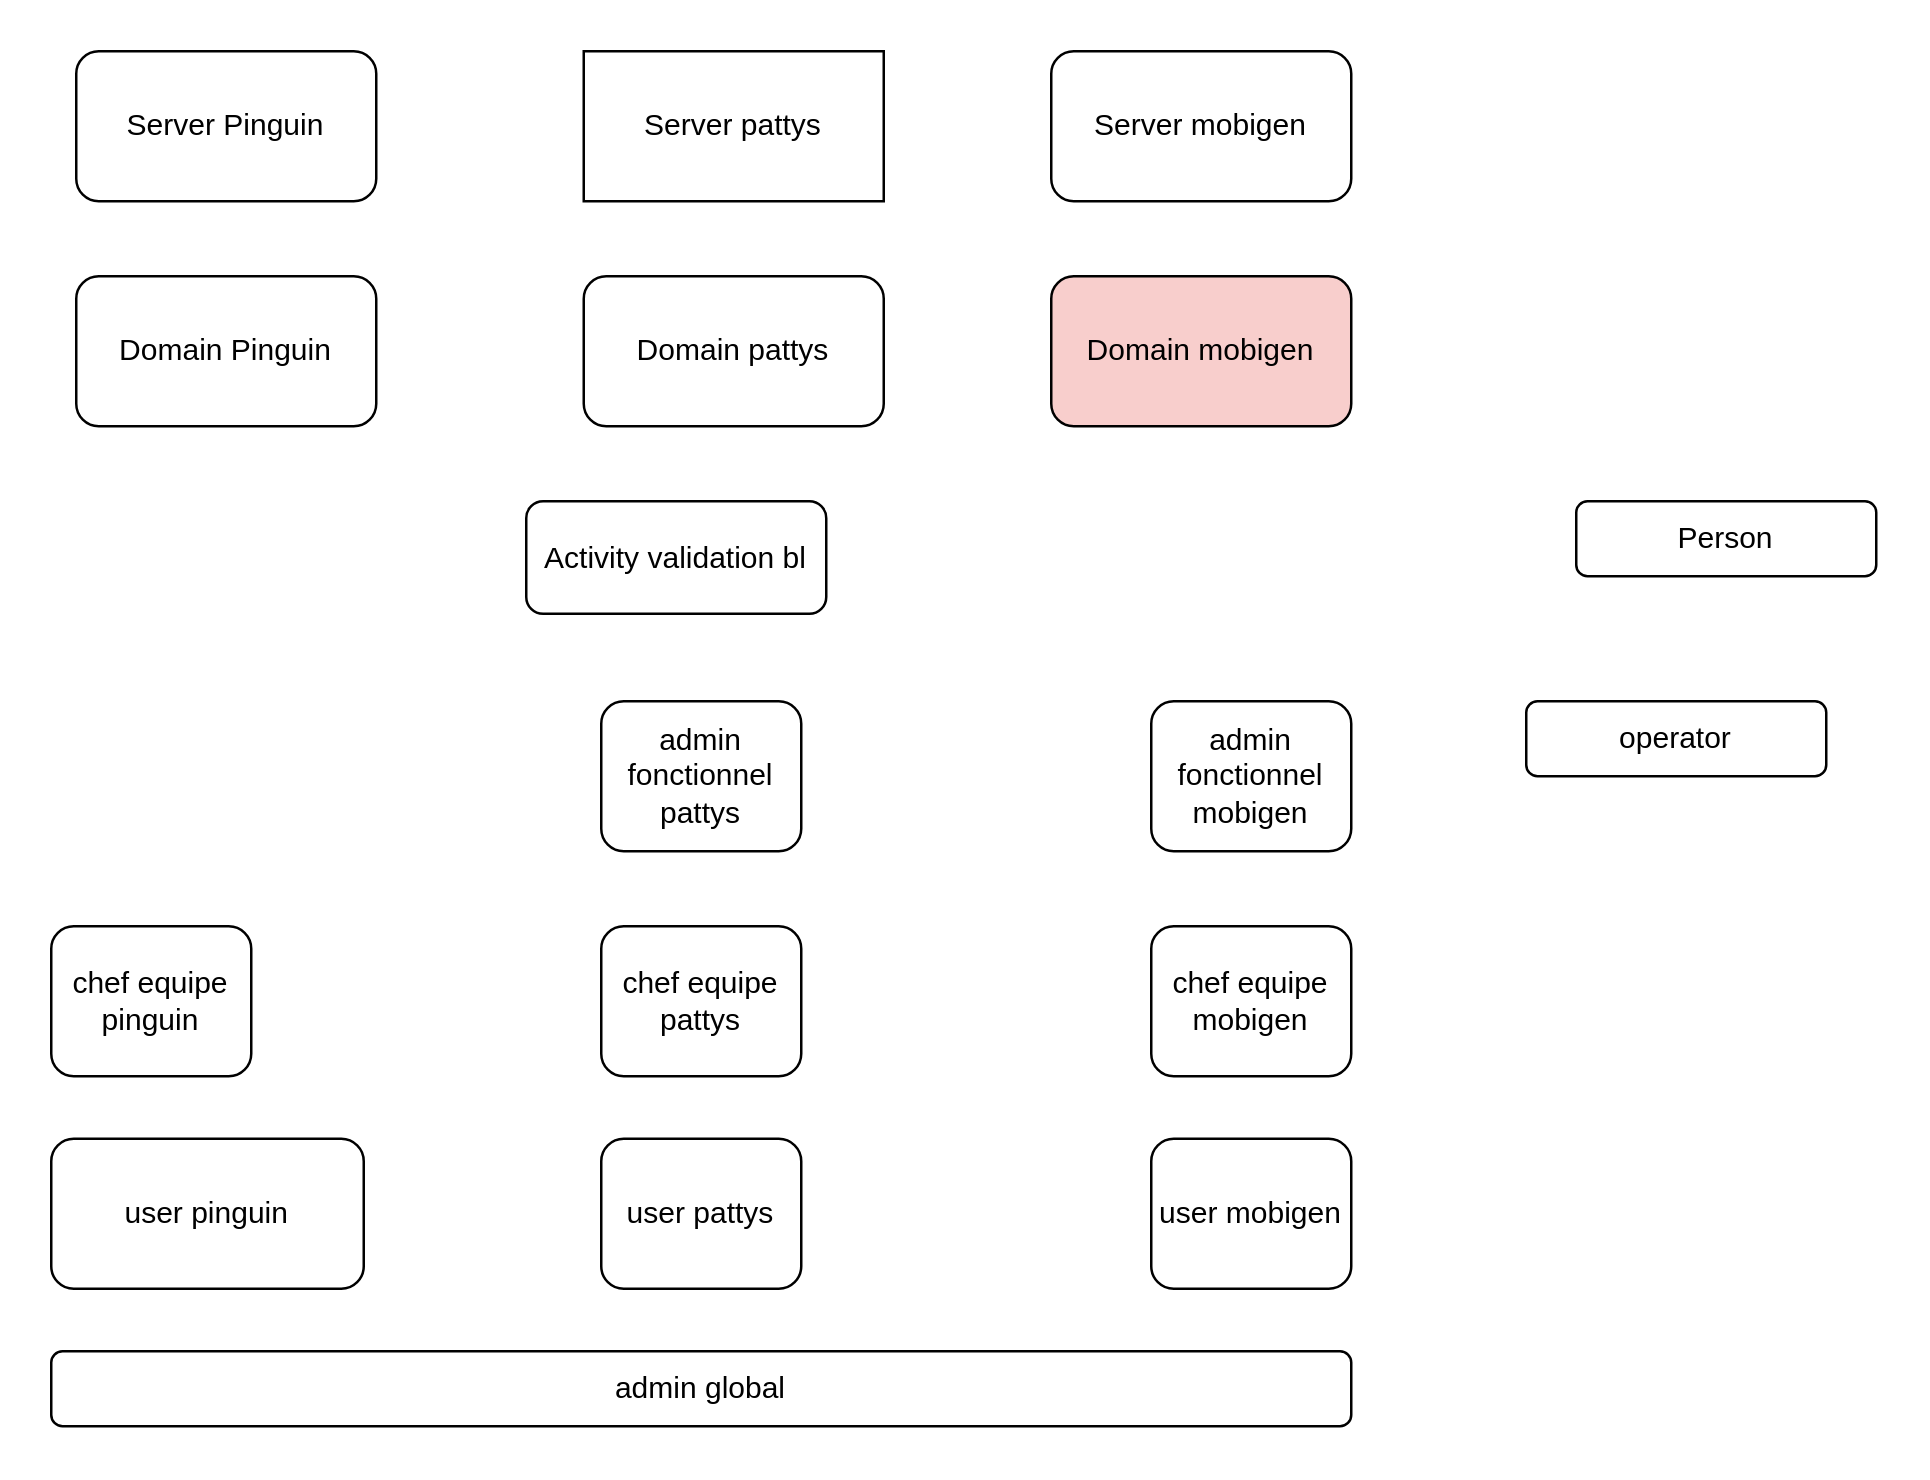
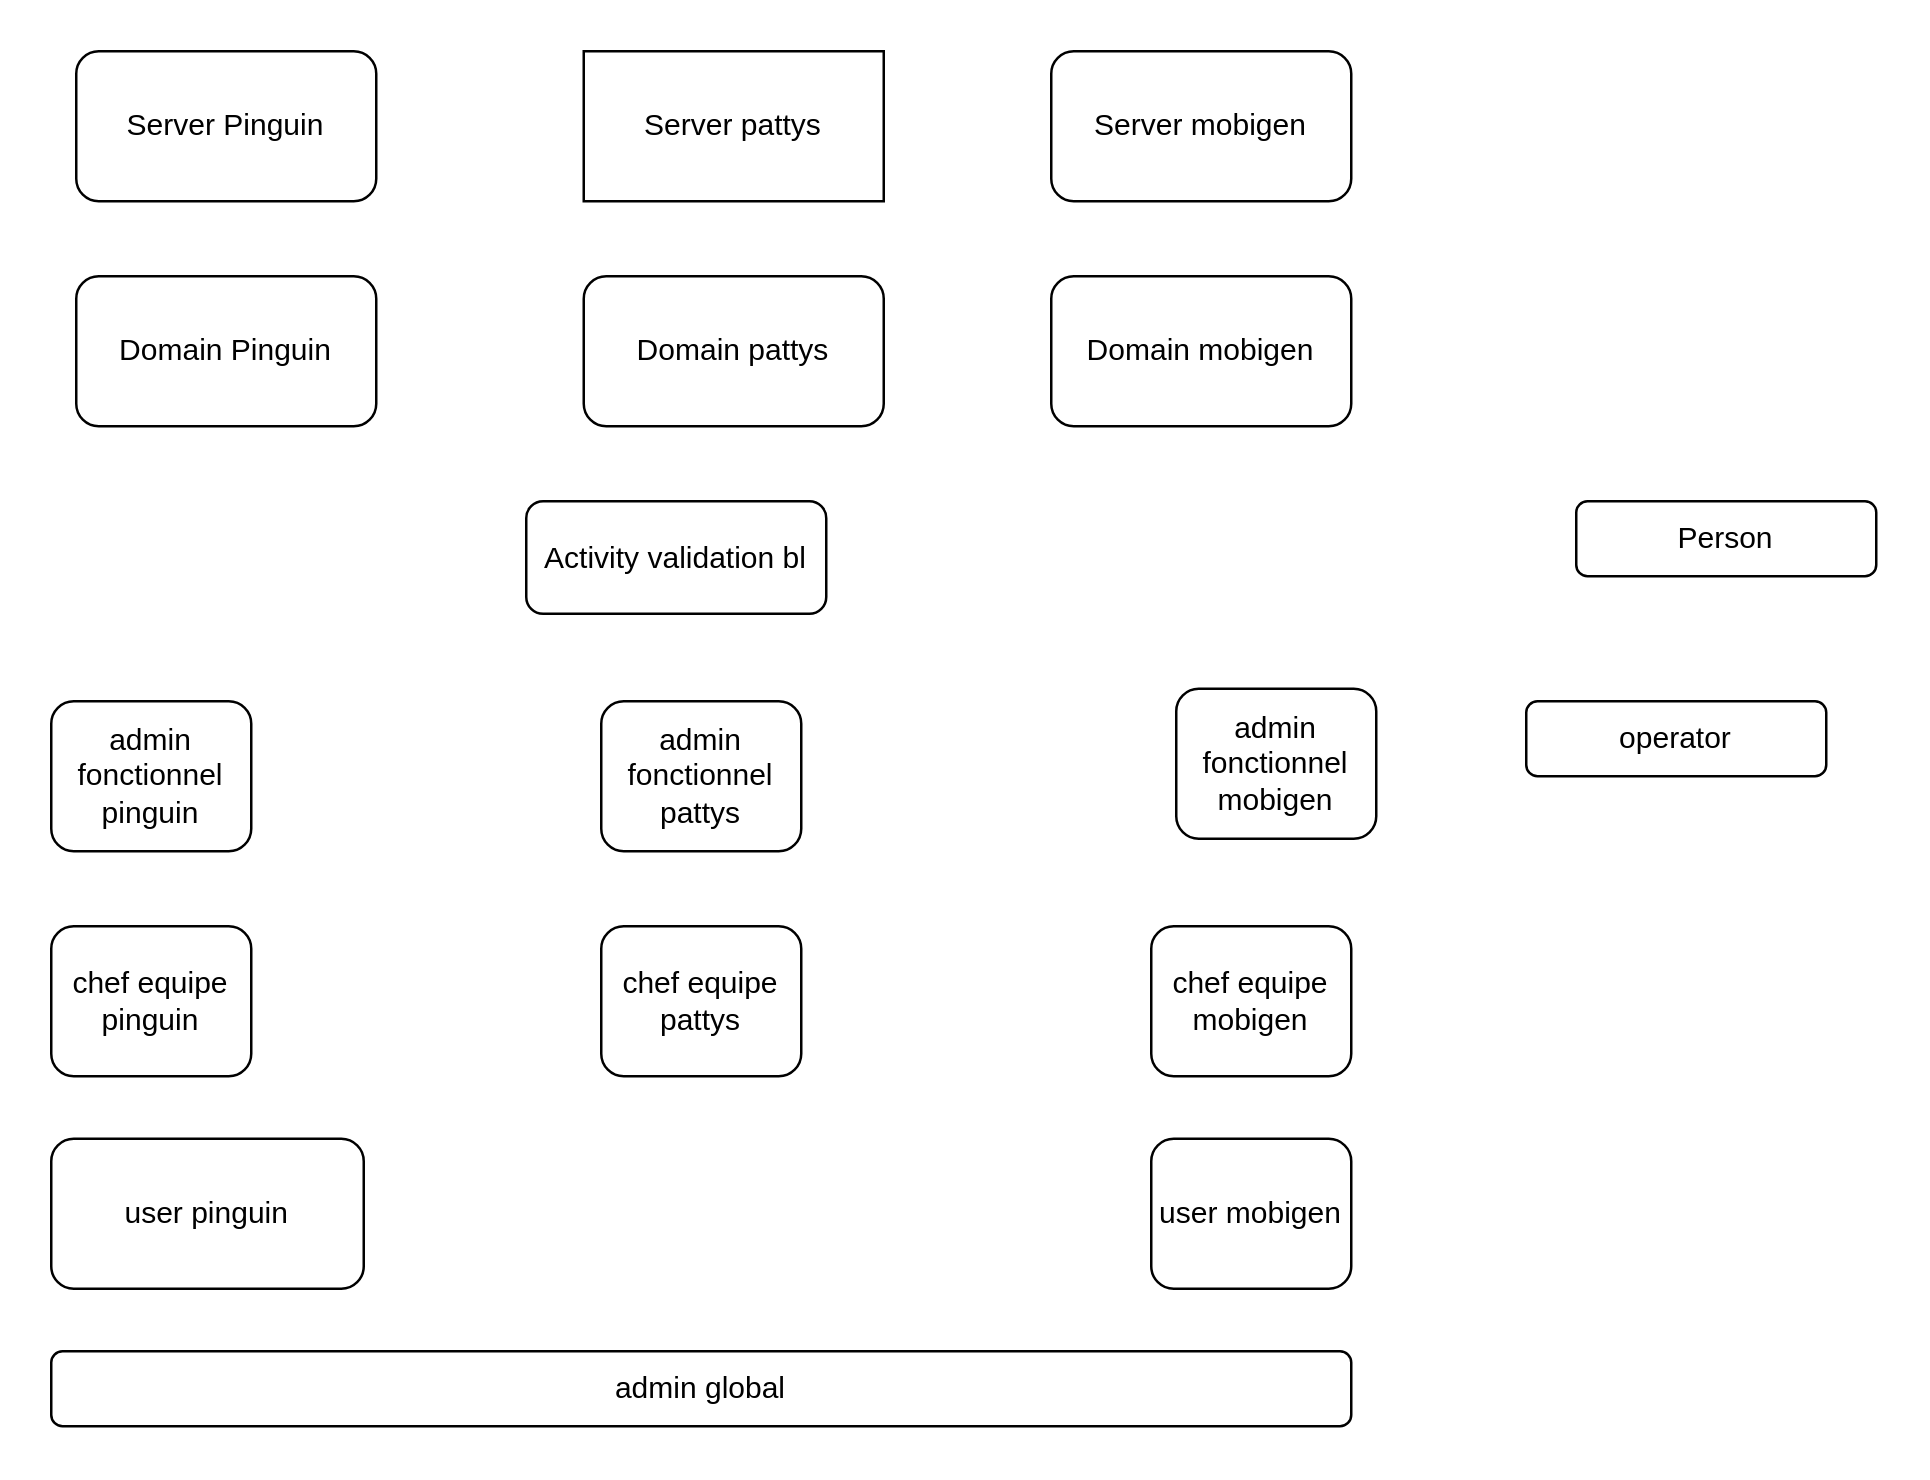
node "Domain mobigen": fillcolor #f8cecc -> #ffffff
node "admin fonctionnel pinguin": added
node "admin fonctionnel mobigen": moved (1251, 776) -> (1276, 764)
node "user pattys": removed
